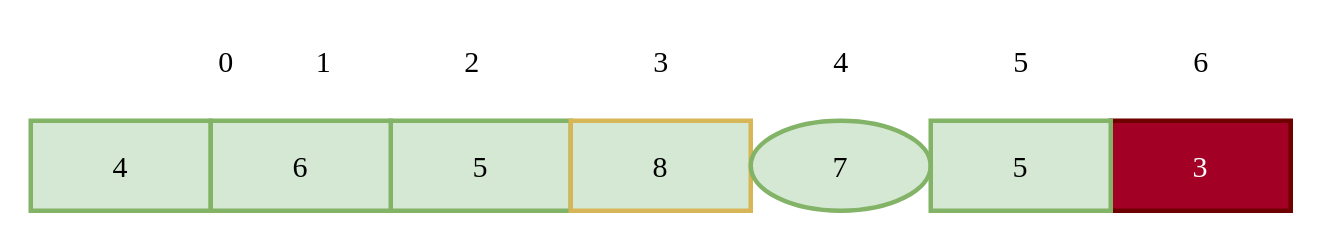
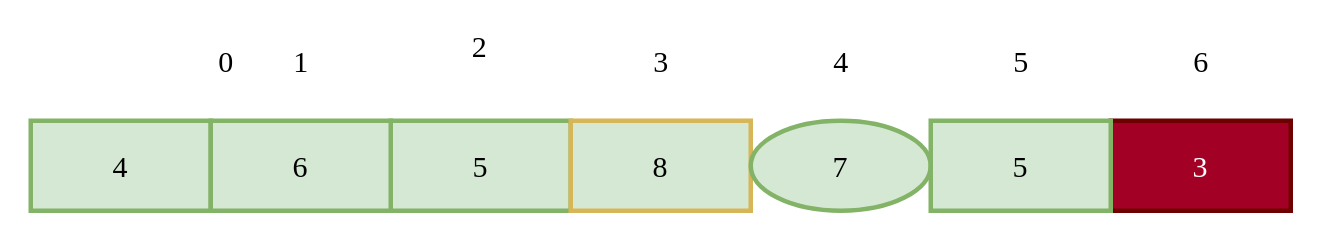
node "1": moved (323, 61) -> (301, 61)
node "2": moved (472, 61) -> (479, 46)
